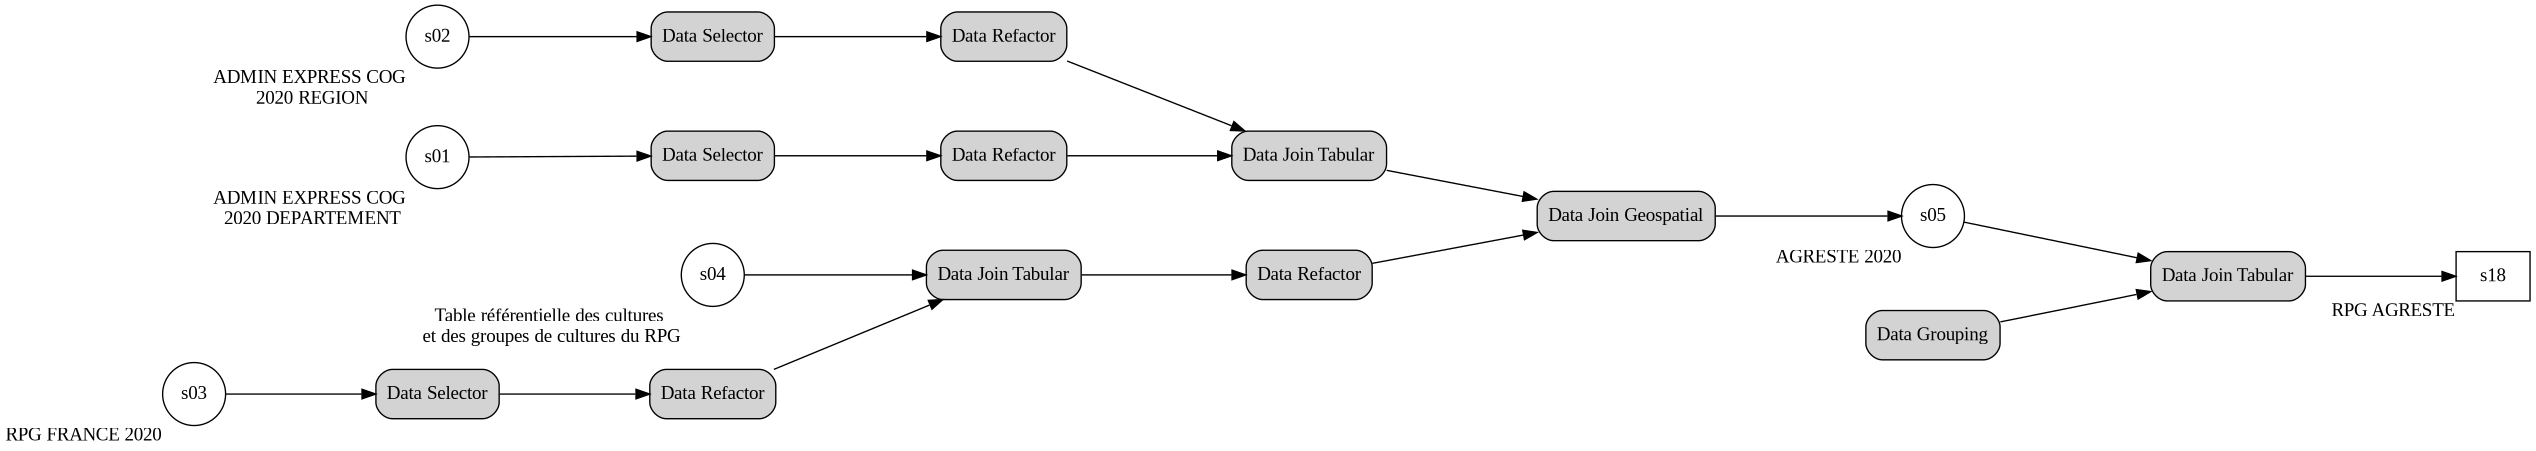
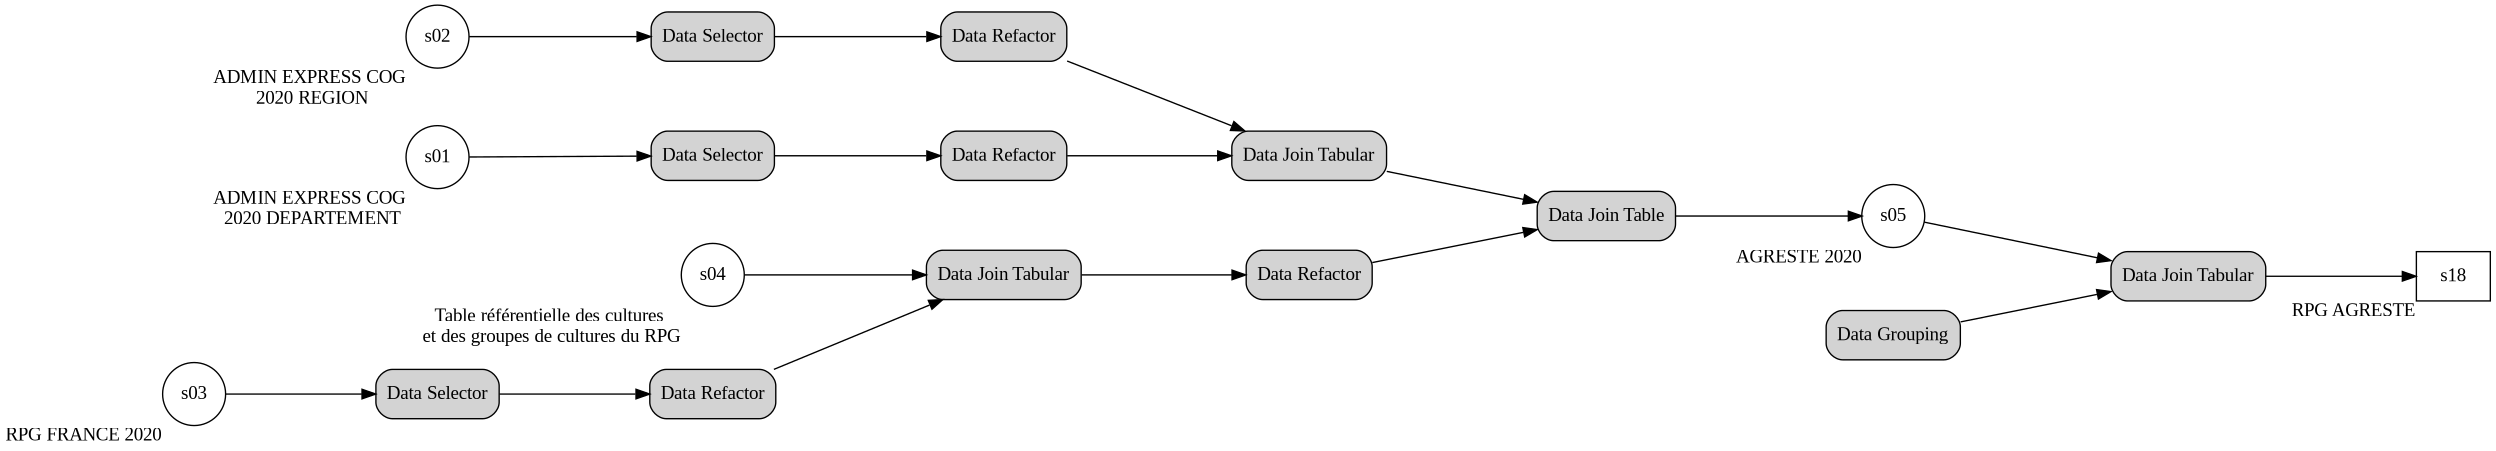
node "Data Join Geospatial": label "Data Join Geospatial" -> "Data Join Table"
